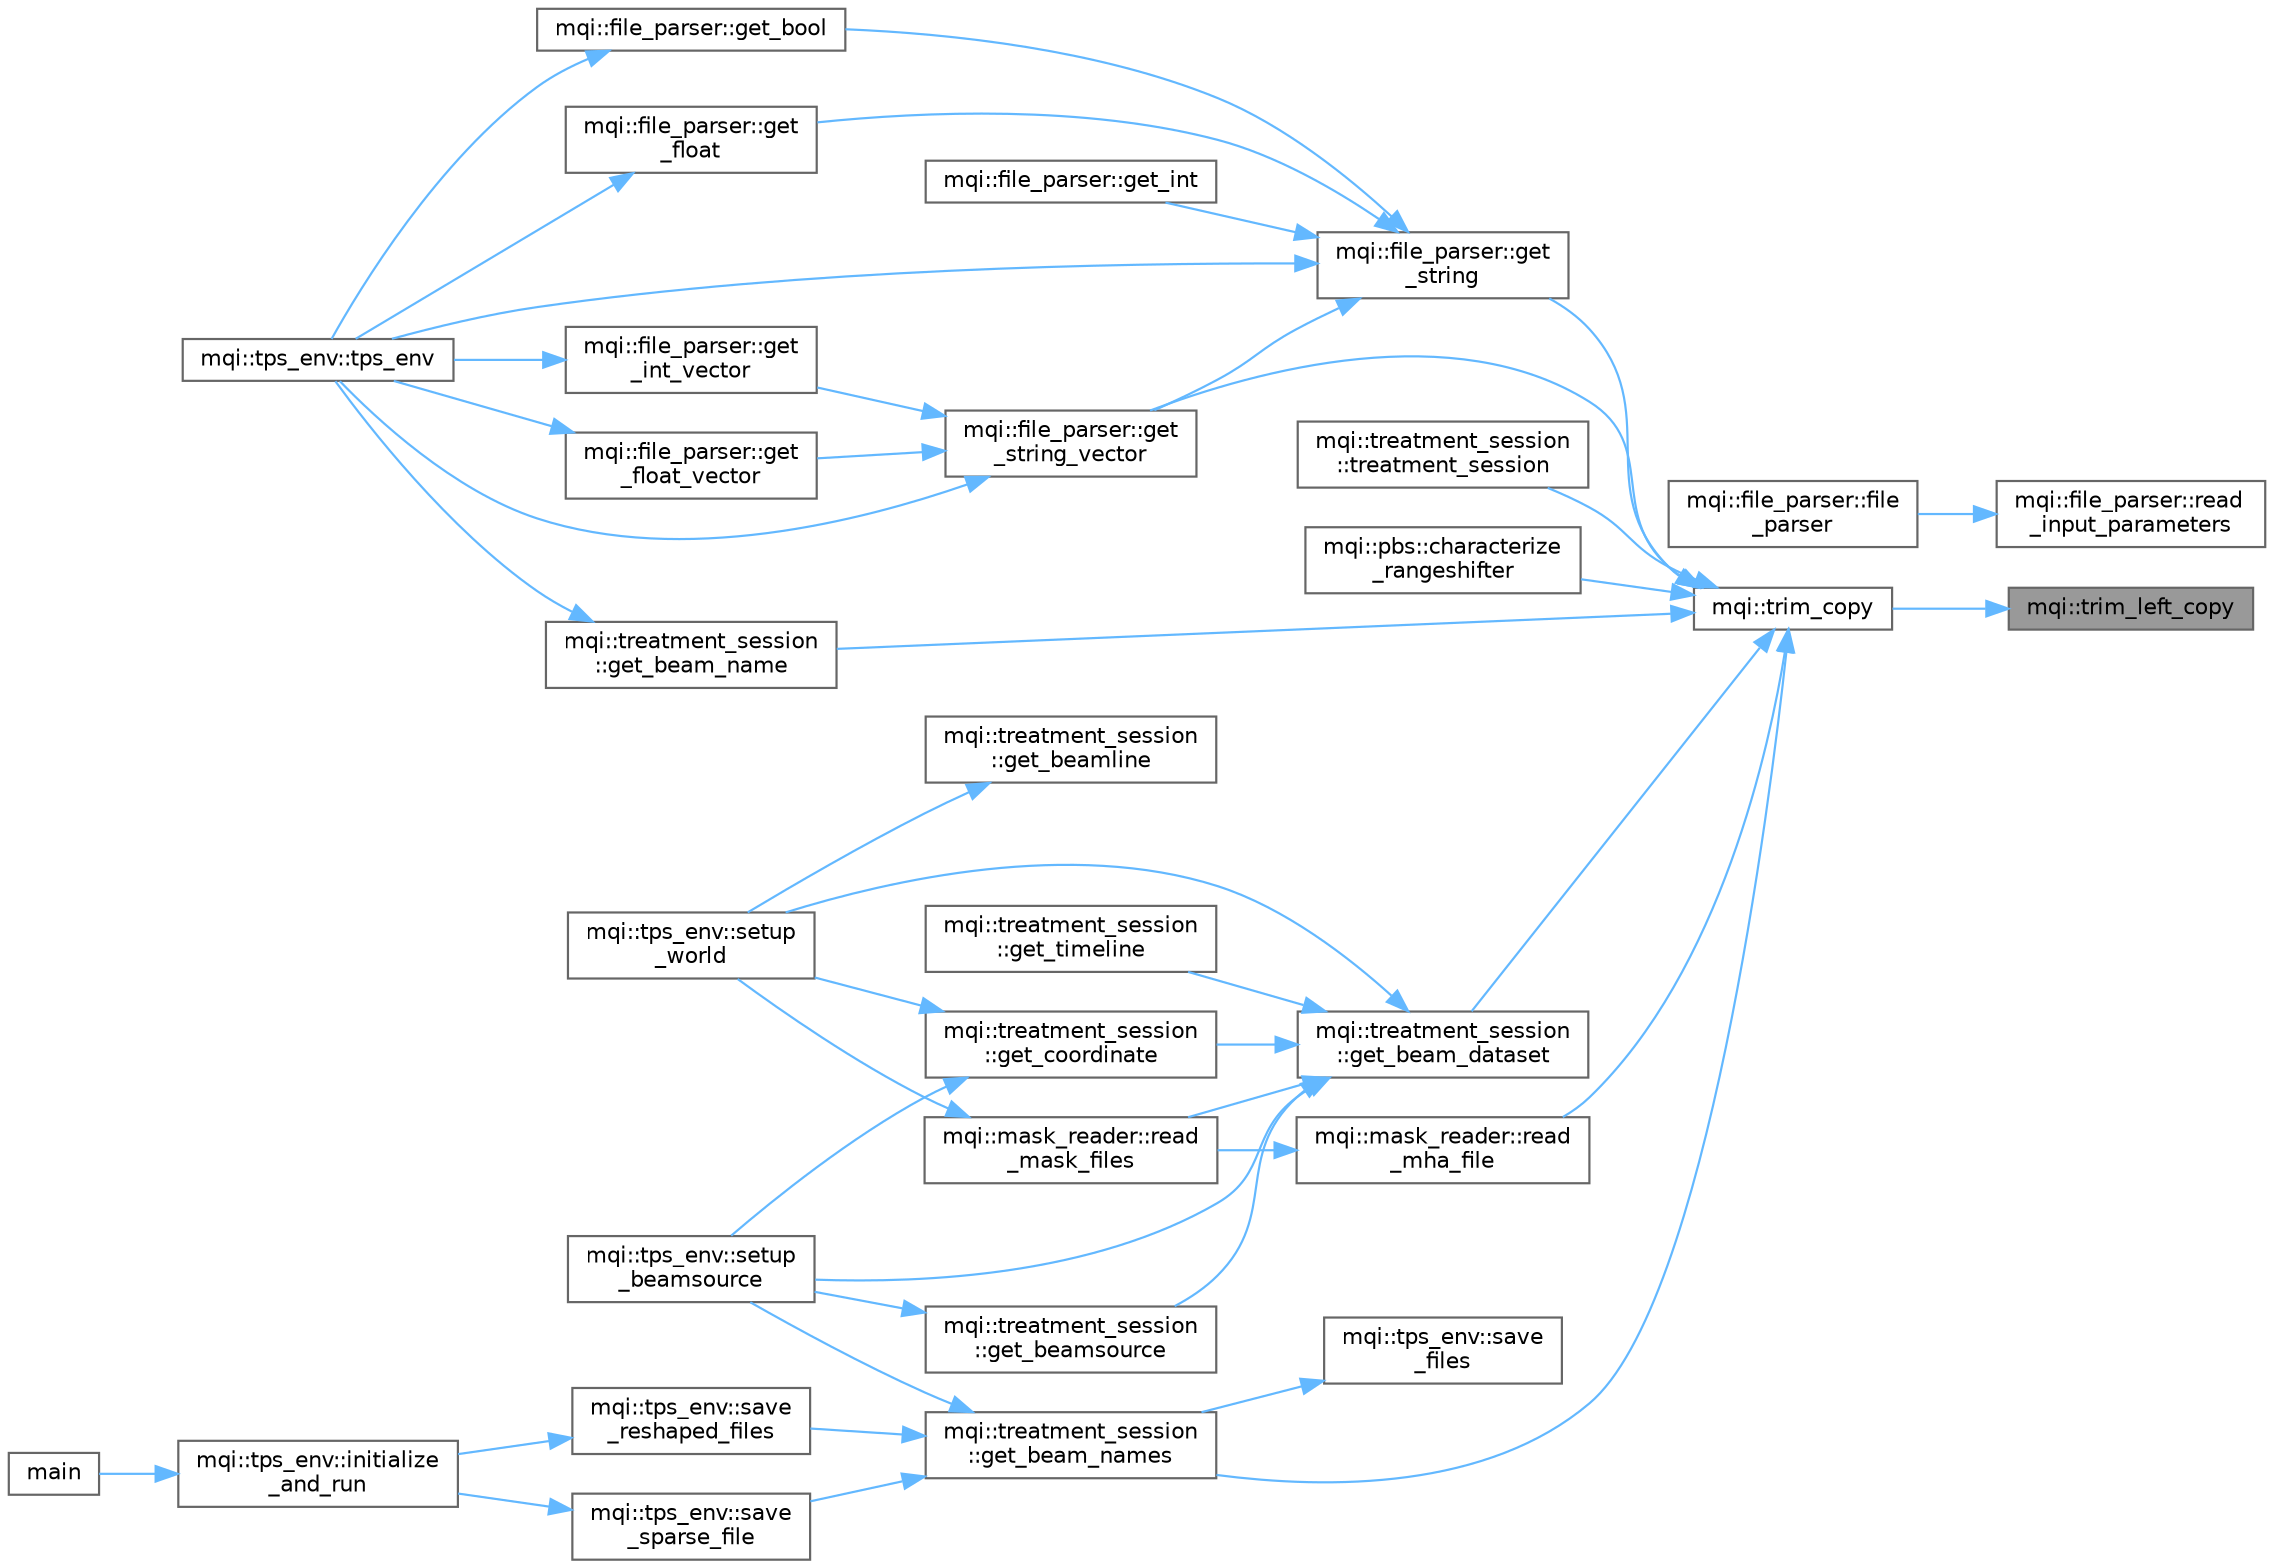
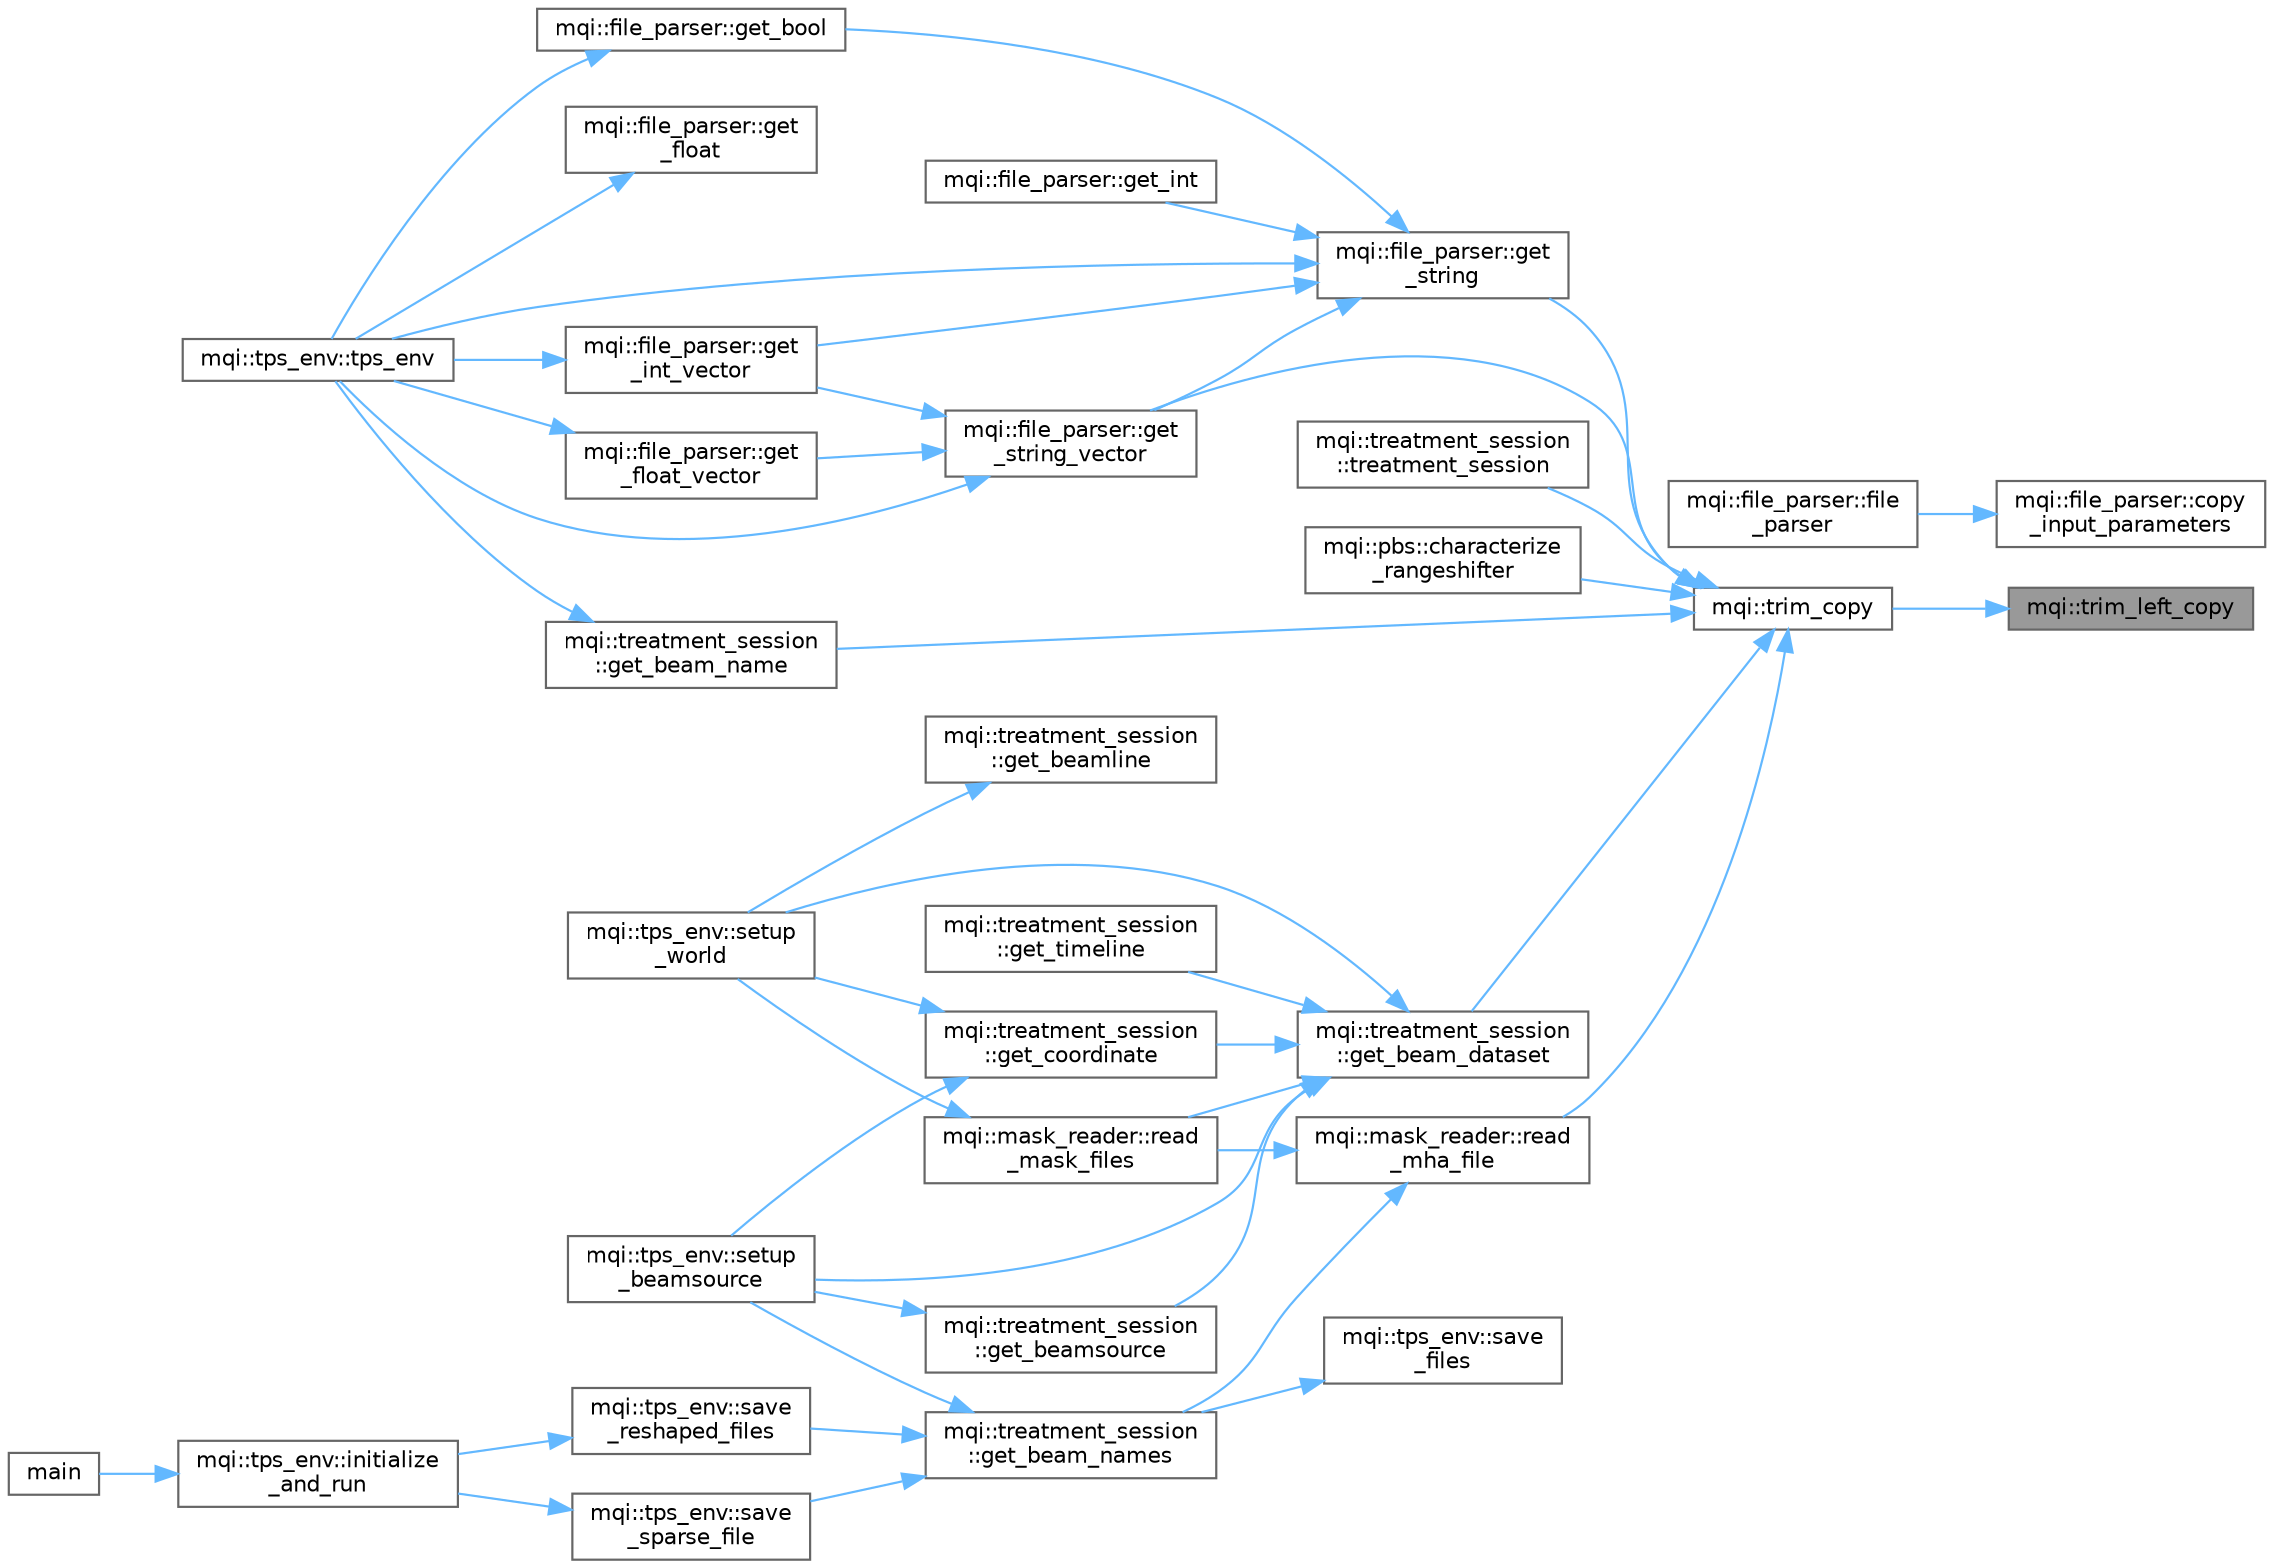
edge "mqi::file_parser::get _float" -> "mqi::file_parser::get _string": now "mqi::file_parser::get _int_vector" -> "mqi::file_parser::get _string"
node "mqi::file_parser::read _input_parameters": label "mqi::file_parser::read _input_parameters" -> "mqi::file_parser::copy _input_parameters"
edge "mqi::treatment_session ::get_beam_names" -> "mqi::trim_copy": now "mqi::treatment_session ::get_beam_names" -> "mqi::mask_reader::read _mha_file"
